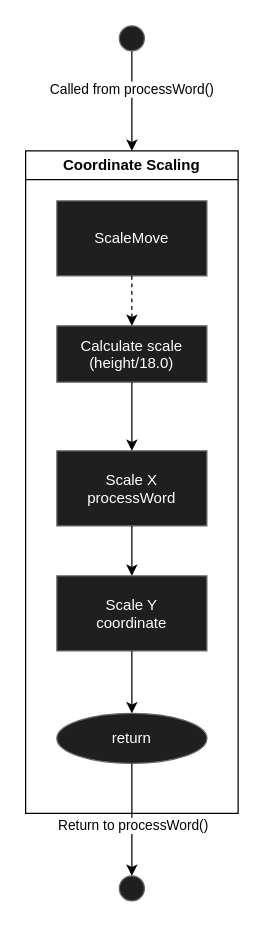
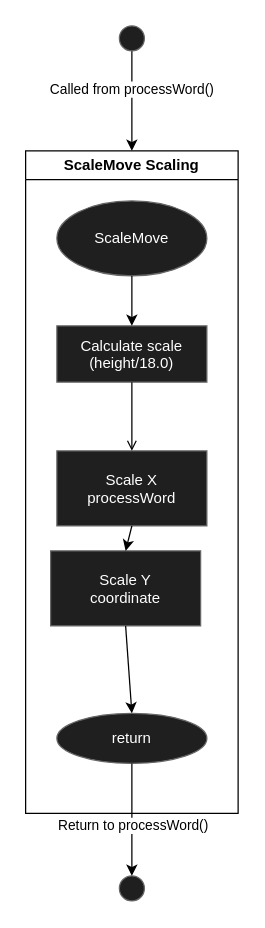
node "Coordinate Scaling": label "Coordinate Scaling" -> "ScaleMove Scaling"
node "ScaleMove": shape rectangle -> ellipse
edge "ScaleMove" -> "Calculate scale (height/18.0)": style dashed -> solid
edge "Calculate scale (height/18.0)" -> "Scale X processWord": arrowhead classic -> open
node "Scale Y coordinate": moved (132, 613) -> (126, 588)
